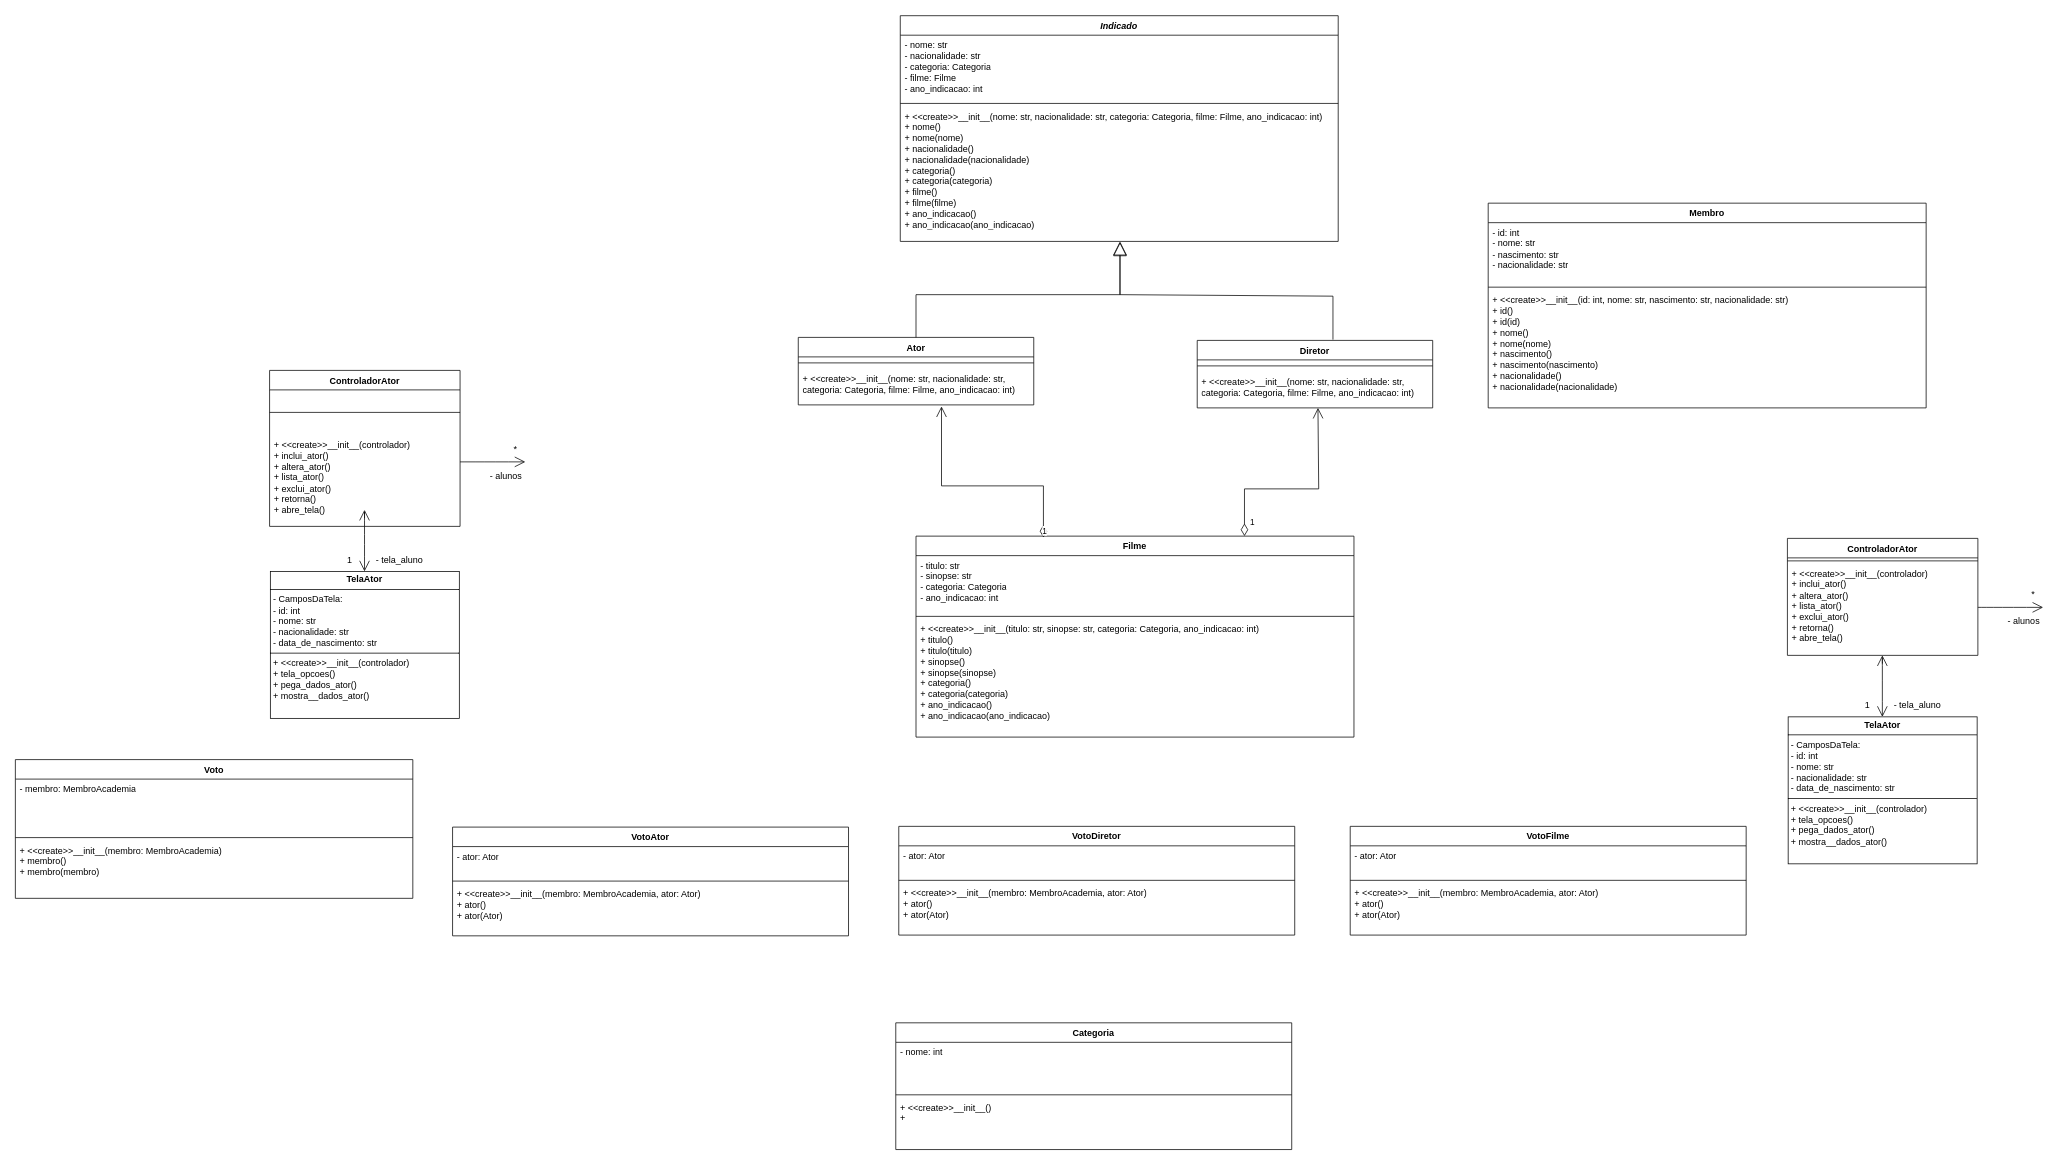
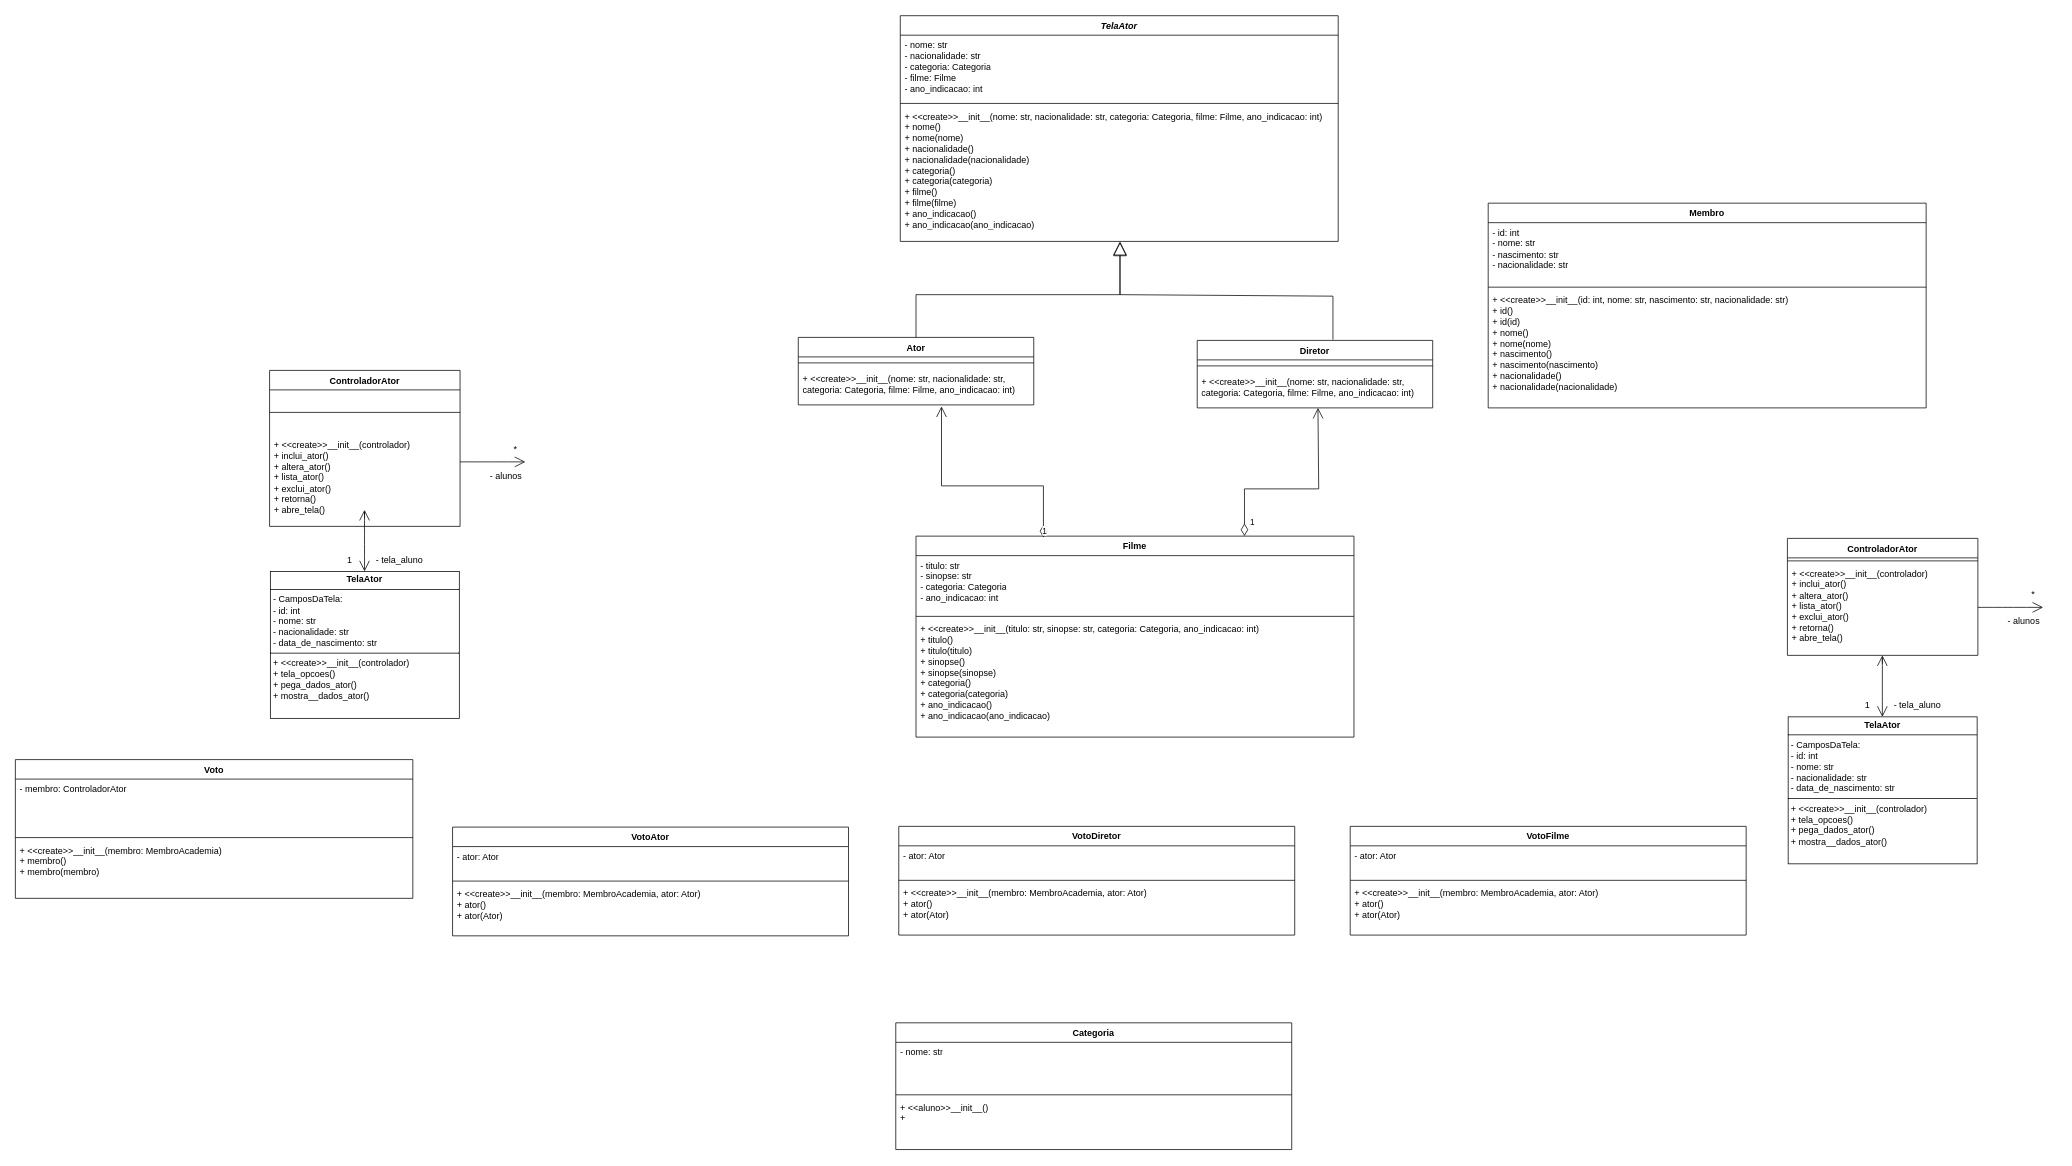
node "Indicado": label "Indicado" -> "TelaAtor"
node "- membro: MembroAcademia": label "- membro: MembroAcademia" -> "- membro: ControladorAtor"
node "- nome: int": label "- nome: int" -> "- nome: str"
node "+ <<create>>__init__() +": label "+ <<create>>__init__() +" -> "+ <<aluno>>__init__() +"
